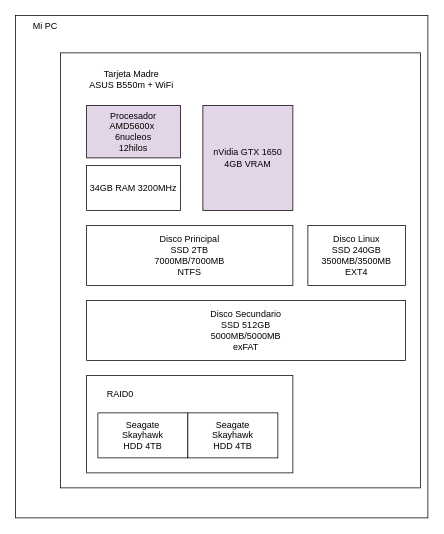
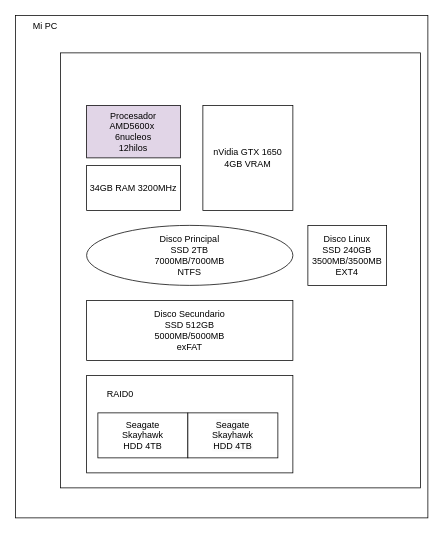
node "Tarjeta Madre ASUS B550m + WiFi": removed
node "nVidia GTX 1650 4GB VRAM": fillcolor #e1d5e7 -> #ffffff
node "Disco Principal SSD 2TB 7000MB/7000MB NTFS": shape rectangle -> ellipse
node "Disco Linux SSD 240GB 3500MB/3500MB EXT4": size 98x60 -> 79x60
node "Disco Secundario SSD 512GB 5000MB/5000MB exFAT": size 319x60 -> 206x60
